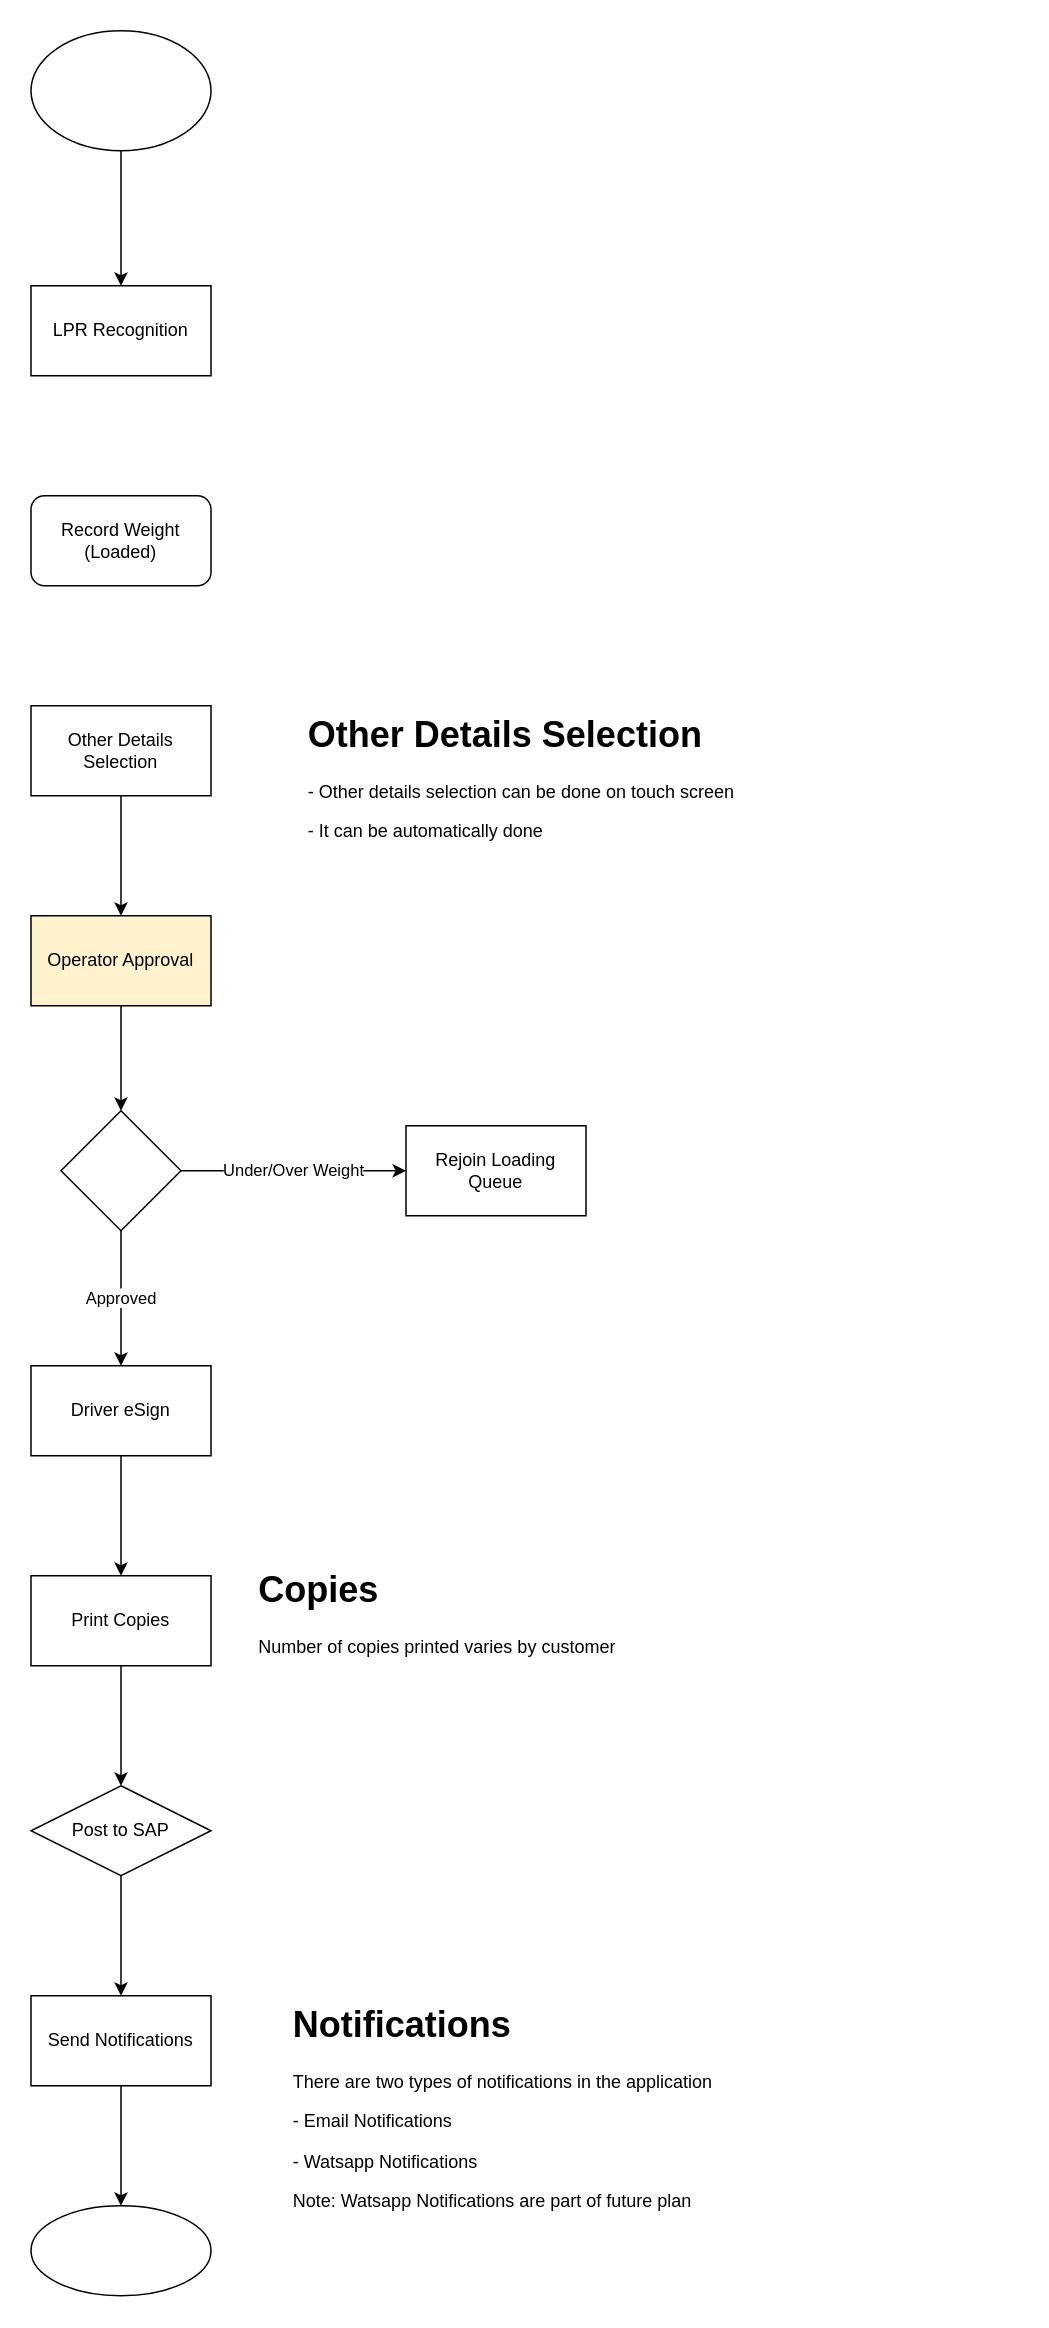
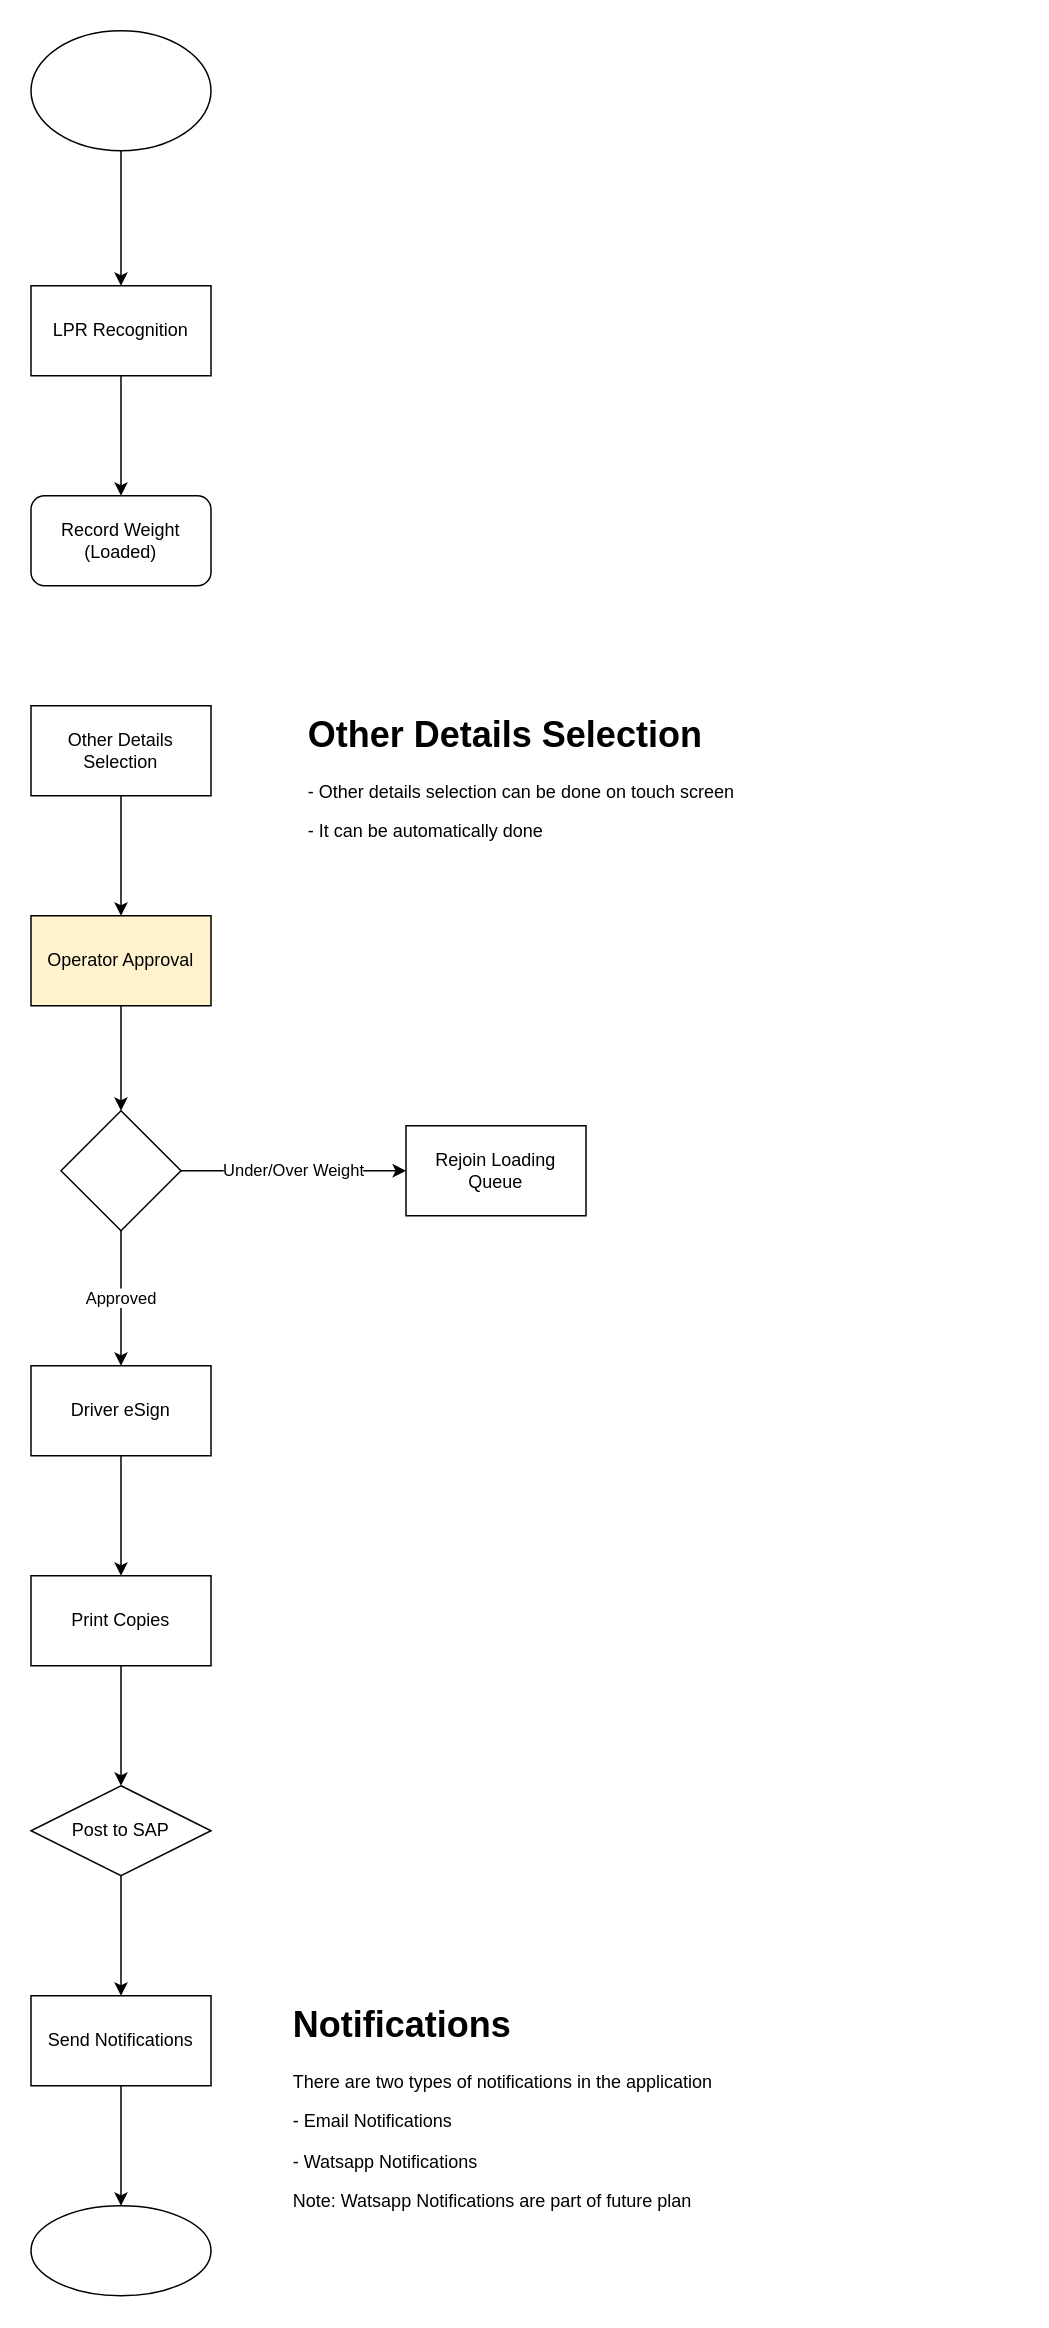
edge "LPR Recognition" -> "Record Weight (Loaded)": added
node "CopiesNumber of copies printed varies by customer": removed
